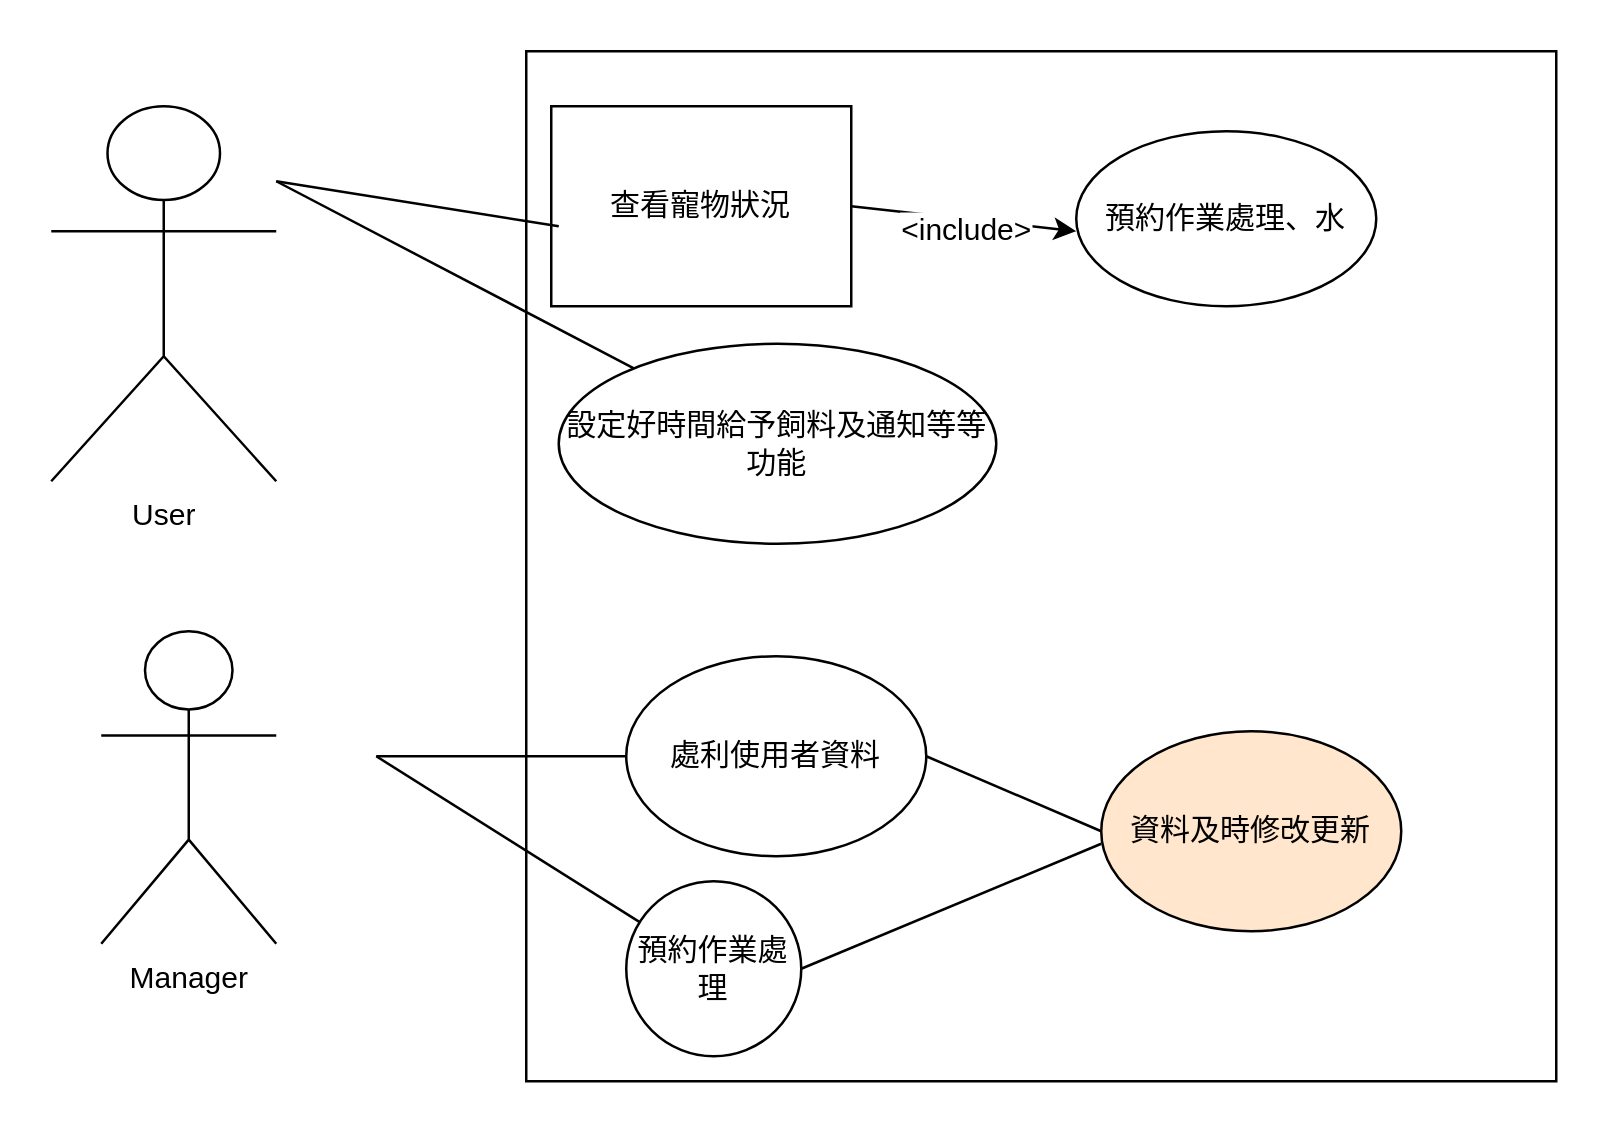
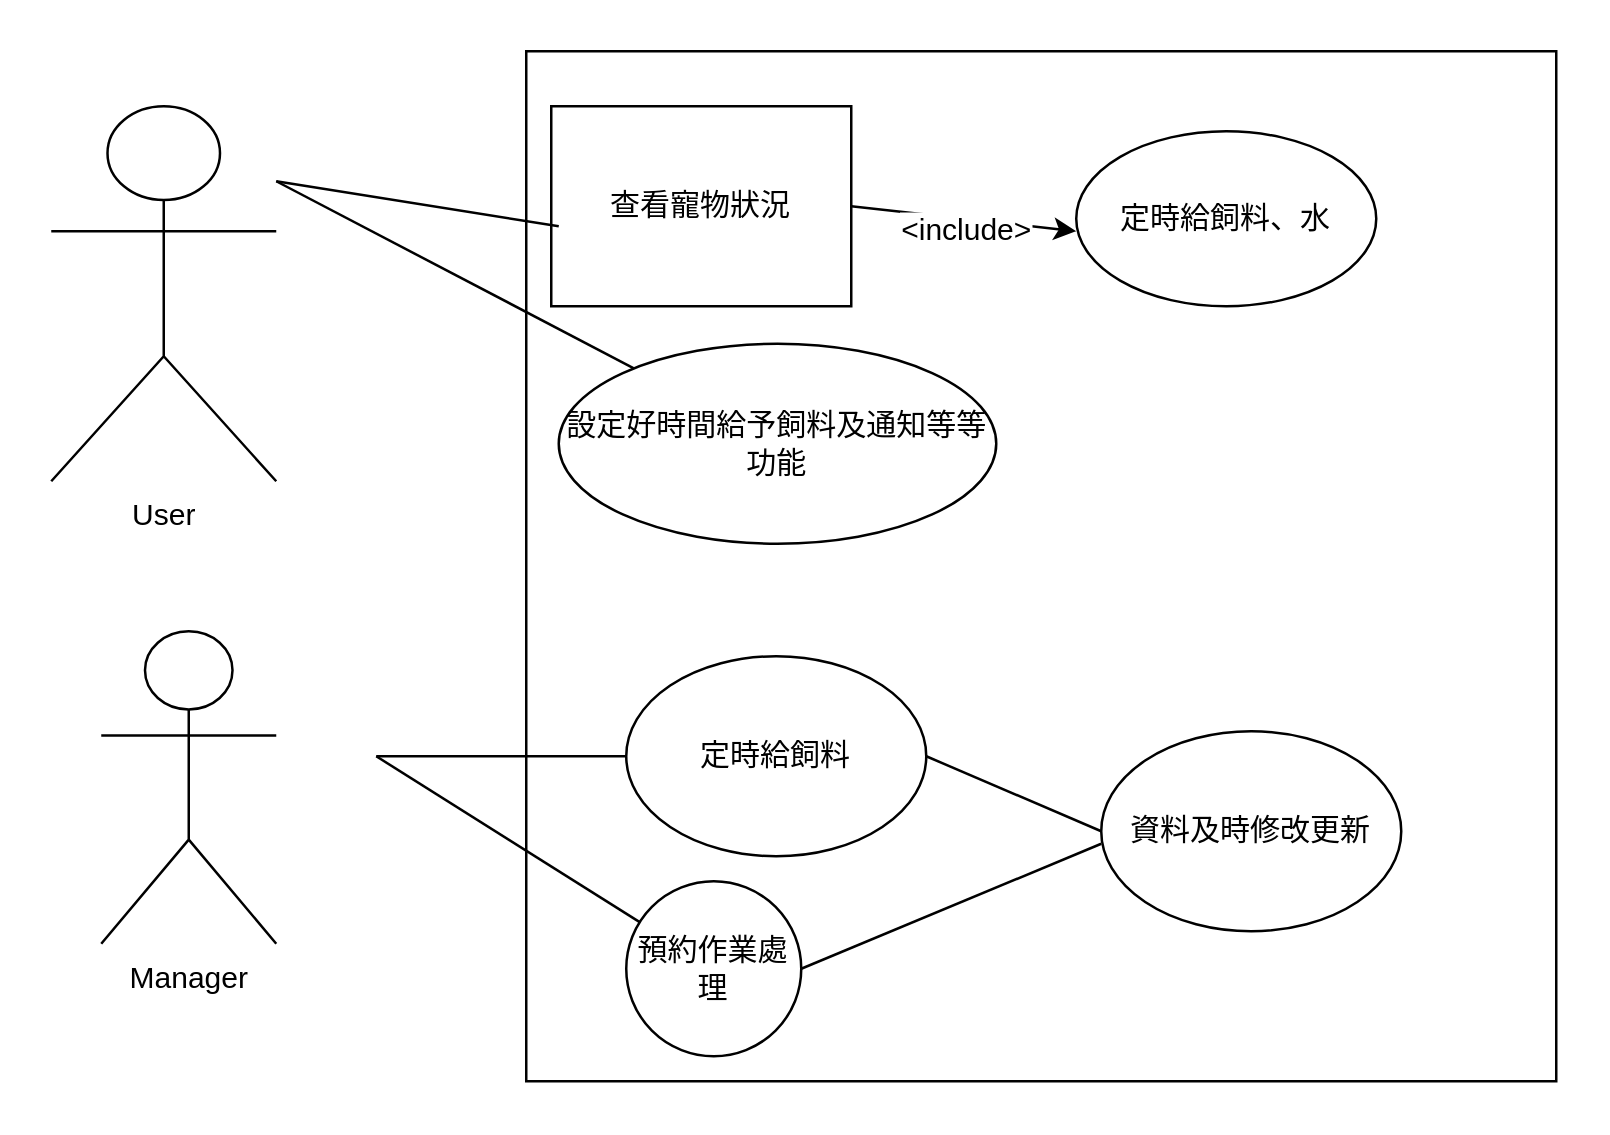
node "預約作業處理、水": label "預約作業處理、水" -> "定時給飼料、水"
node "處利使用者資料": label "處利使用者資料" -> "定時給飼料"
node "資料及時修改更新": fillcolor #ffe6cc -> #ffffff
